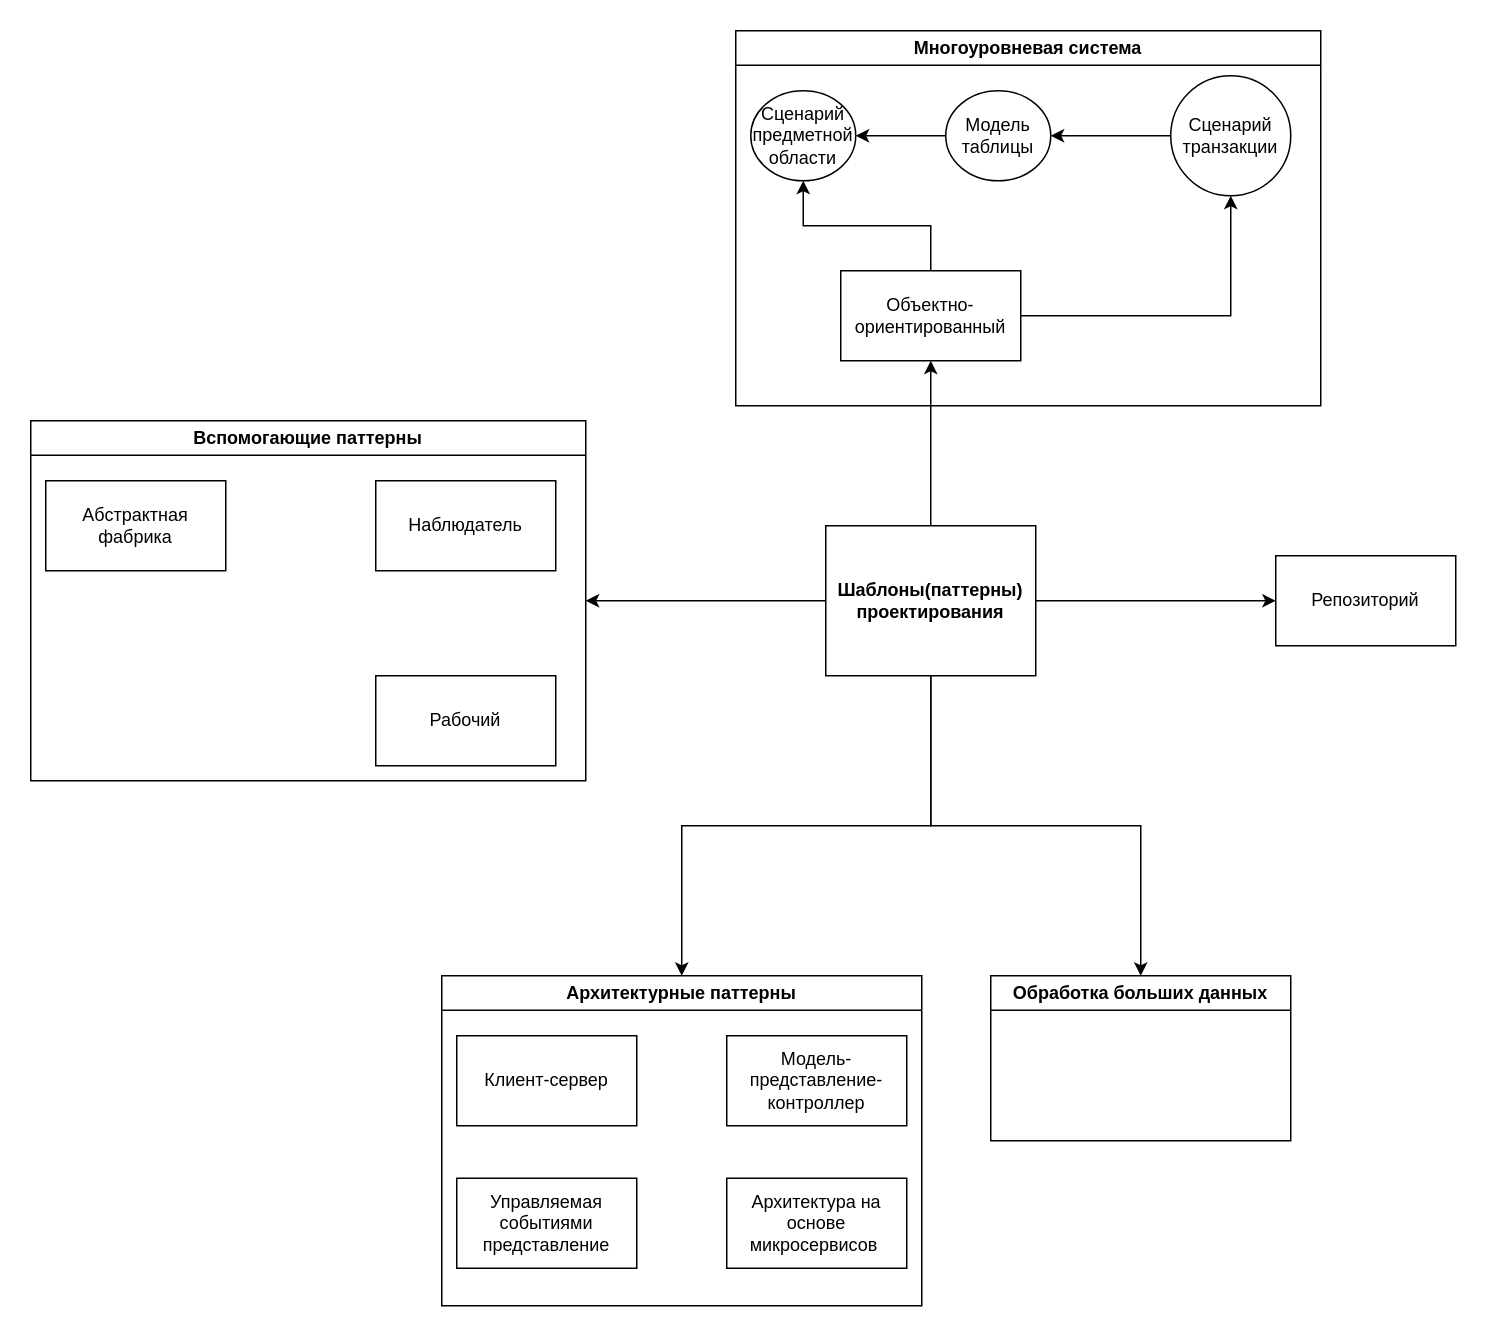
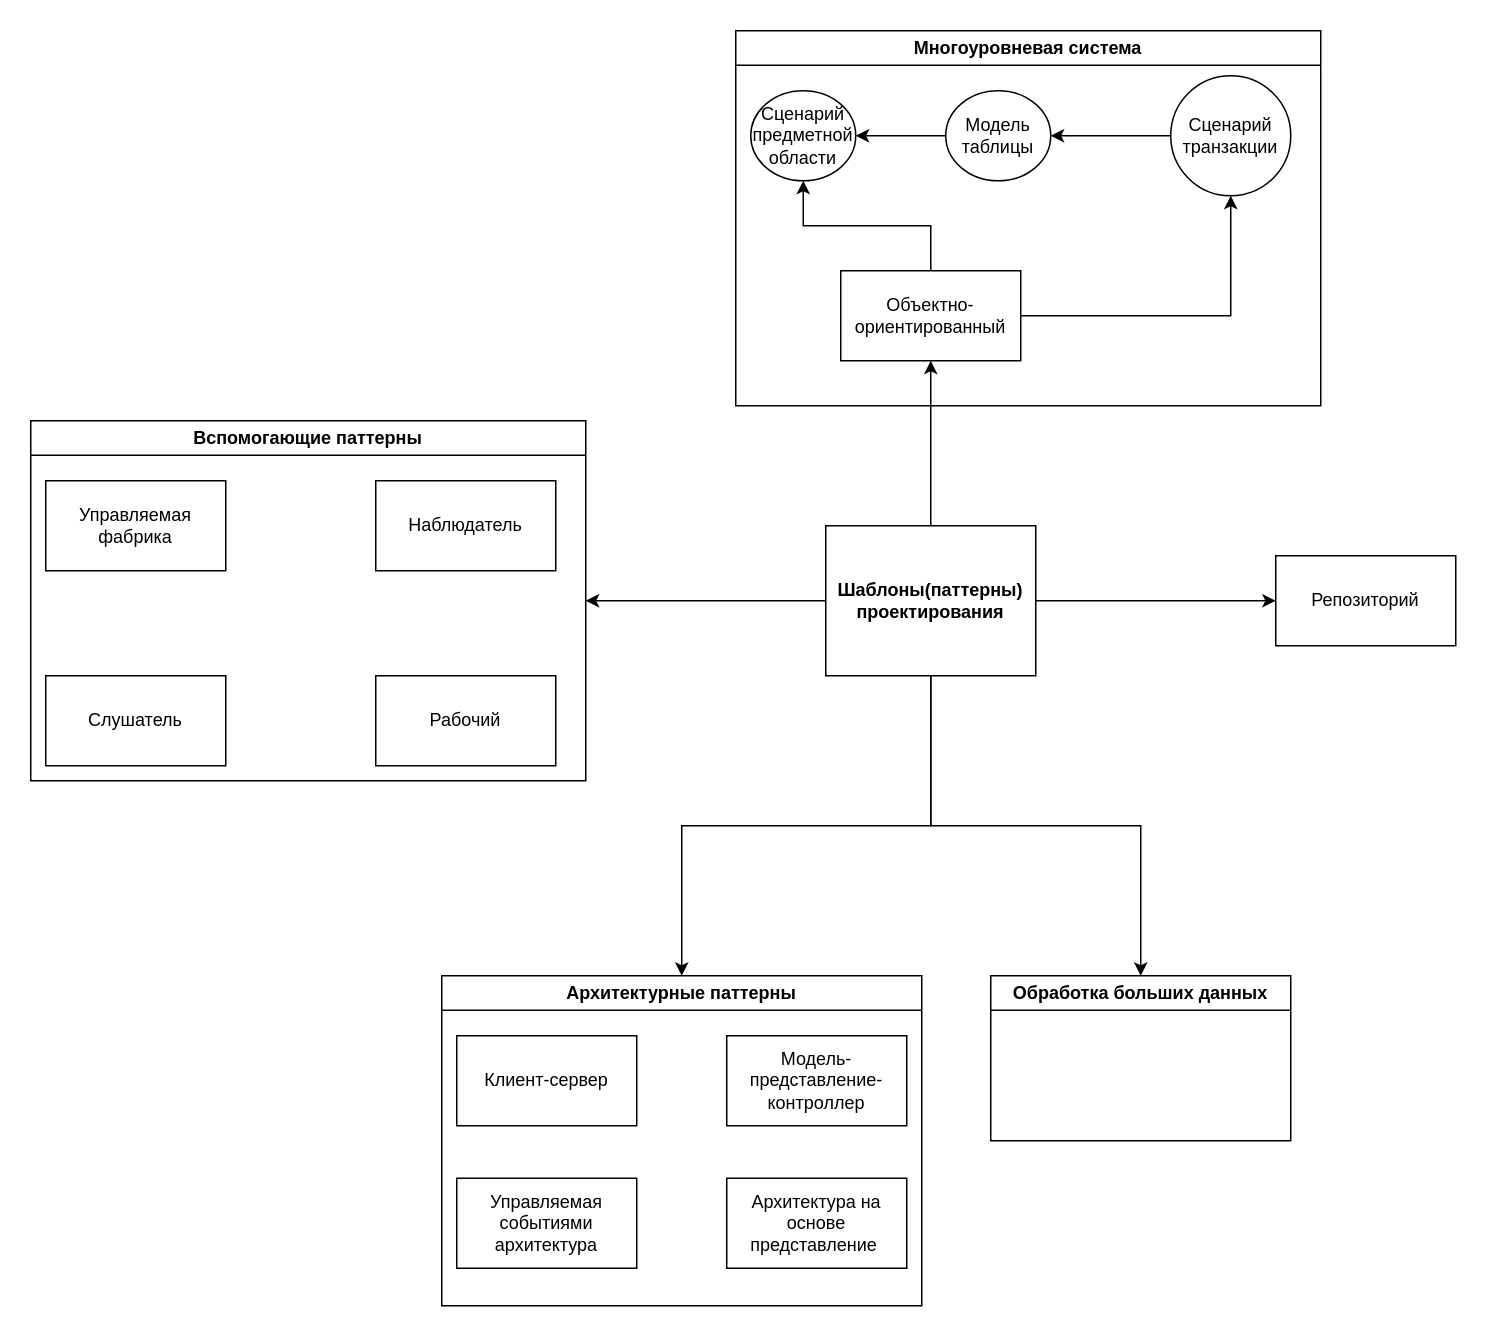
node "Абстрактная фабрика": label "Абстрактная фабрика" -> "Управляемая фабрика"
node "Слушатель": added
node "Управляемая событиями представление": label "Управляемая событиями представление" -> "Управляемая событиями архитектура"
node "Архитектура на основе микросервисов": label "Архитектура на основе микросервисов" -> "Архитектура на основе представление"
